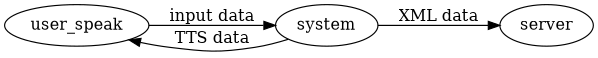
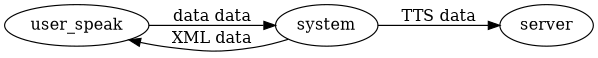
edge "user_speak" -> "system": label "input data" -> "data data"
edge "system" -> "server": label "XML data" -> "TTS data"
edge "system" -> "user_speak": label "TTS data" -> "XML data"
